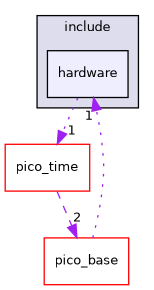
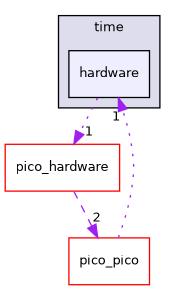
cluster "include": label "include" -> "time"
node "pico_time": label "pico_time" -> "pico_hardware"
node "pico_base": label "pico_base" -> "pico_pico"
